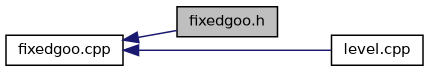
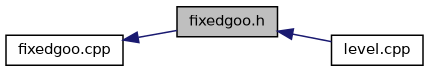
edge "level.cpp" -> "fixedgoo.cpp": now "level.cpp" -> "fixedgoo.h"
